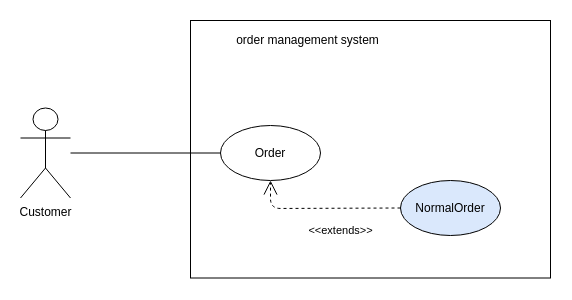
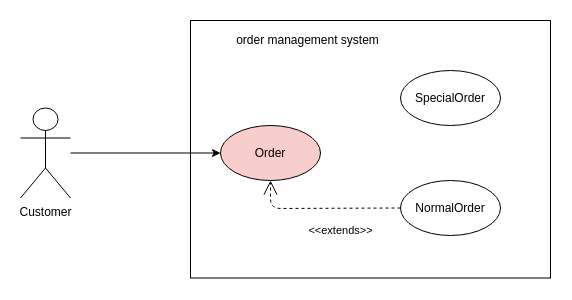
node "SpecialOrder": added
edge "Customer" -- "Order": arrowhead none -> classic
node "Order": fillcolor #ffffff -> #f8cecc
node "NormalOrder": fillcolor #dae8fc -> #ffffff
